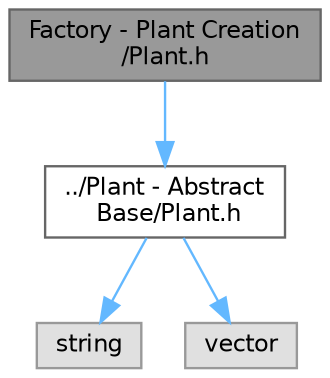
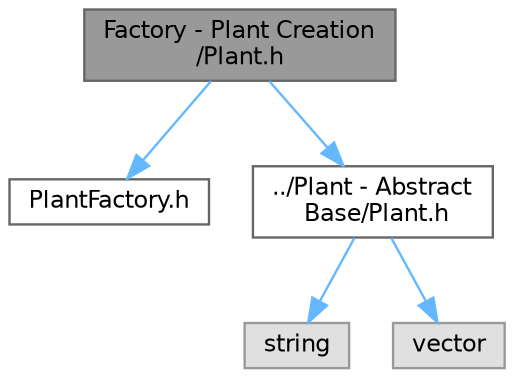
node "PlantFactory.h": added
